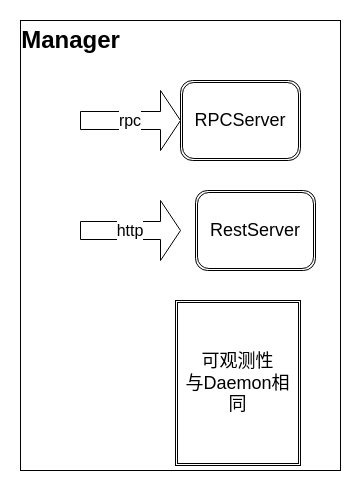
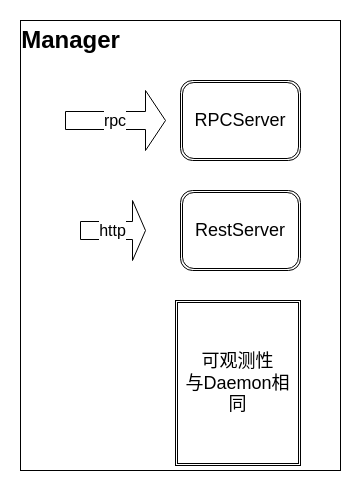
node "rpc": moved (131, 121) -> (116, 121)
node "http": size 100x60 -> 65x60
node "RestServer": moved (256, 231) -> (241, 231)
